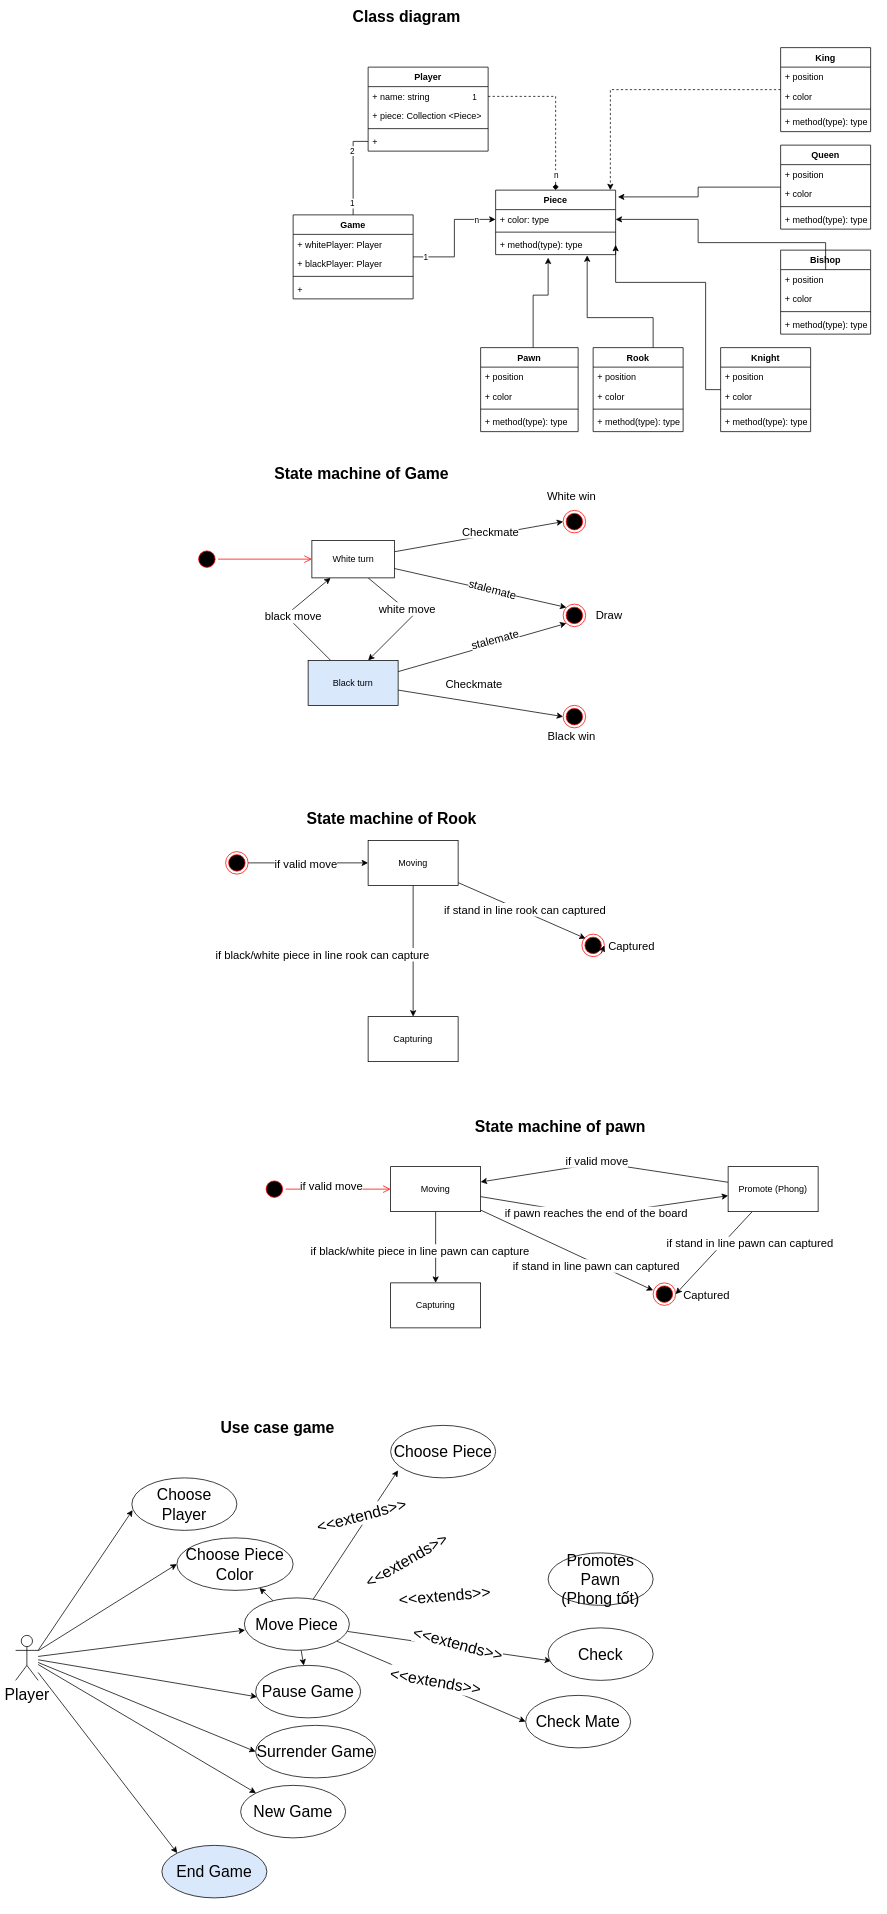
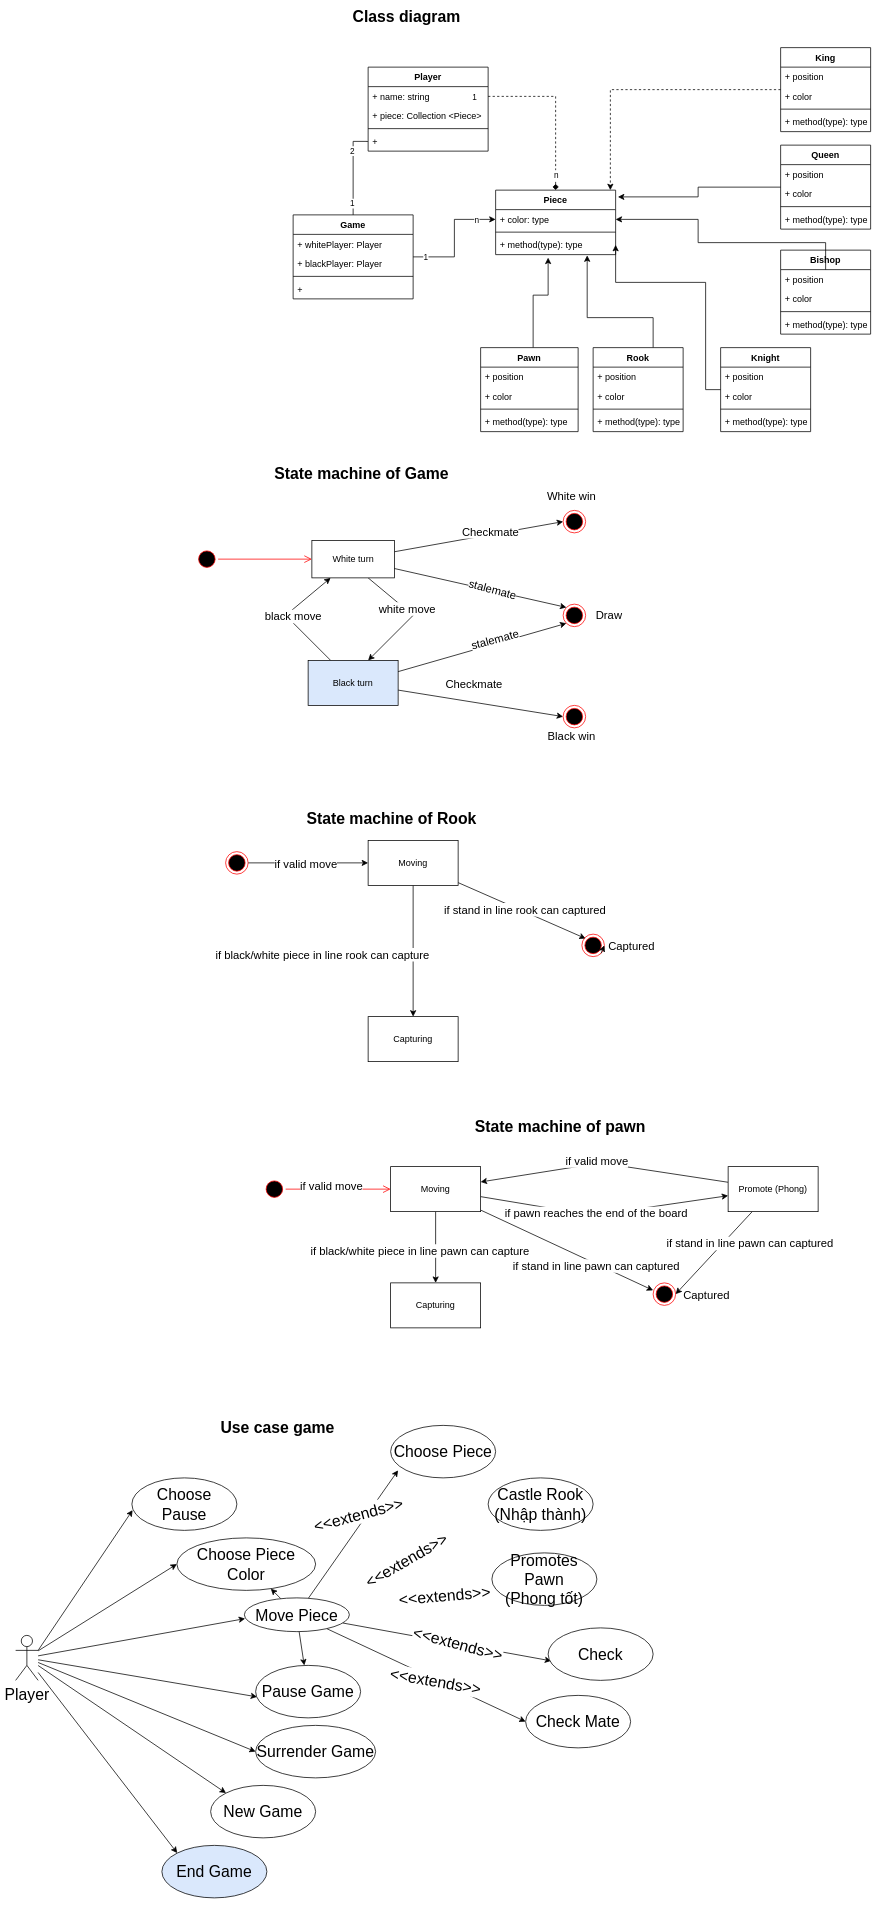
node "Choose Player": label "Choose Player" -> "Choose Pause"
node "Castle Rook (Nhập thành)": added
node "Choose Piece Color": size 116x53 -> 139x53
node "Promotes Pawn (Phong tốt)": moved (600, 1579) -> (544, 1579)
node "Move Piece": size 105x53 -> 105x34
node "New Game": moved (293, 1812) -> (263, 1812)
